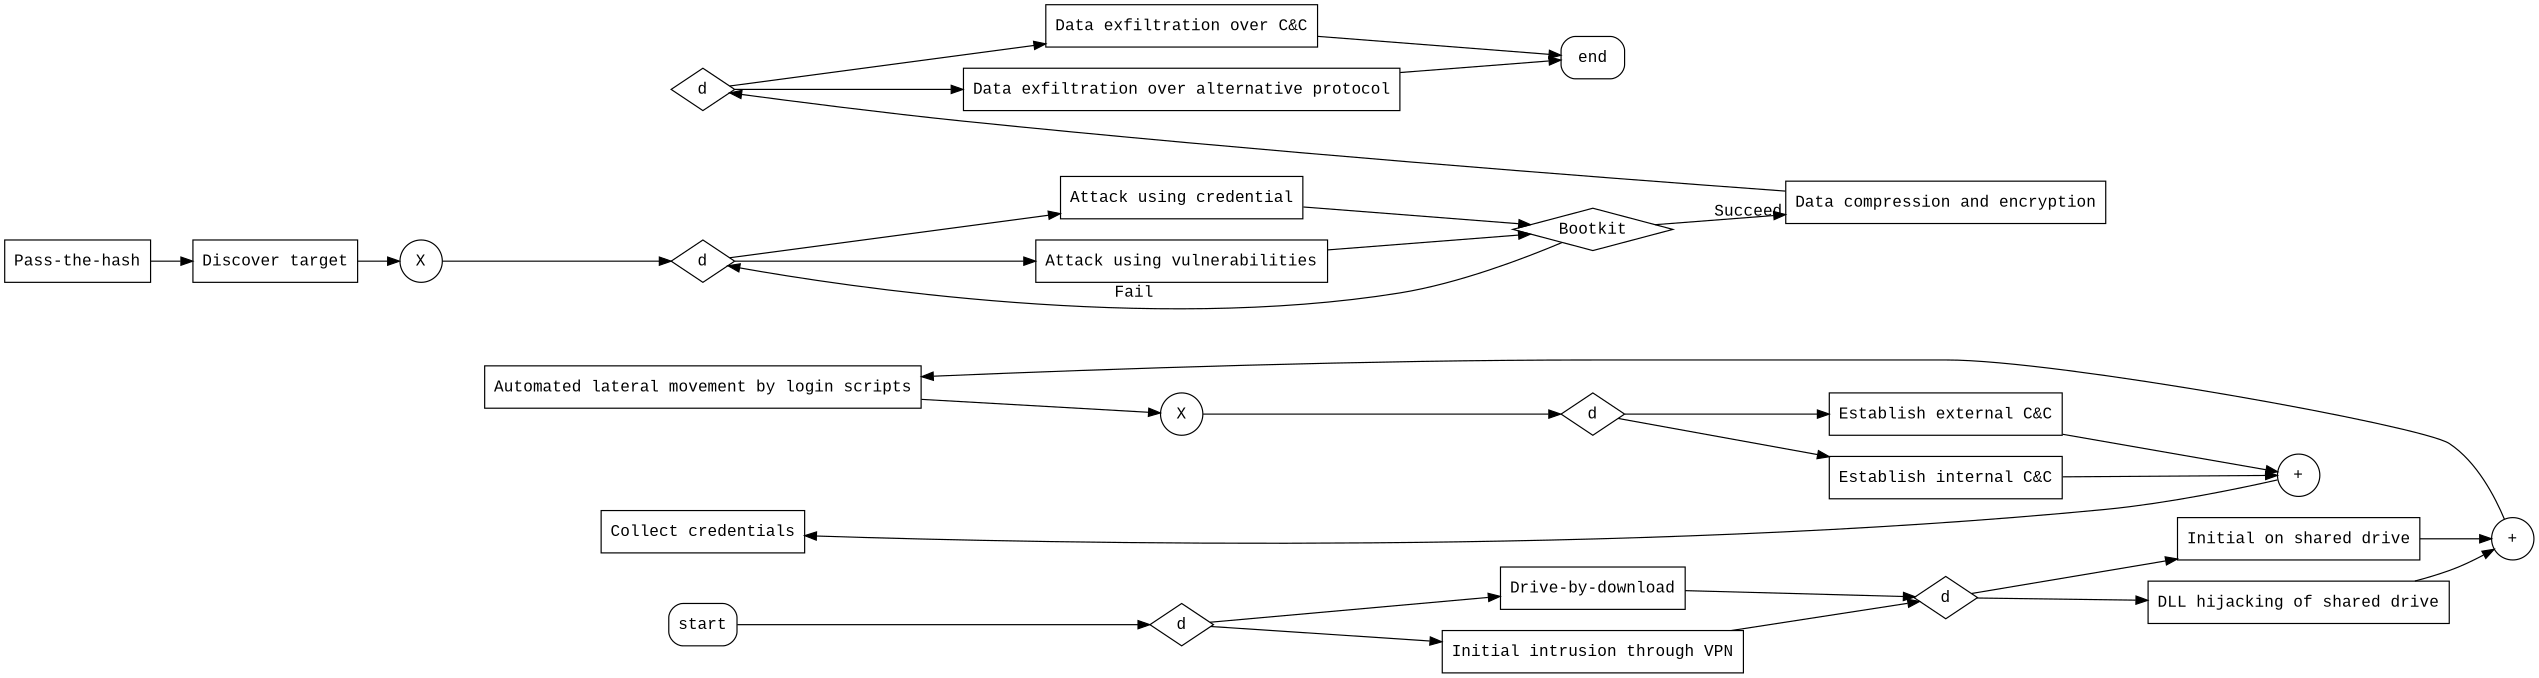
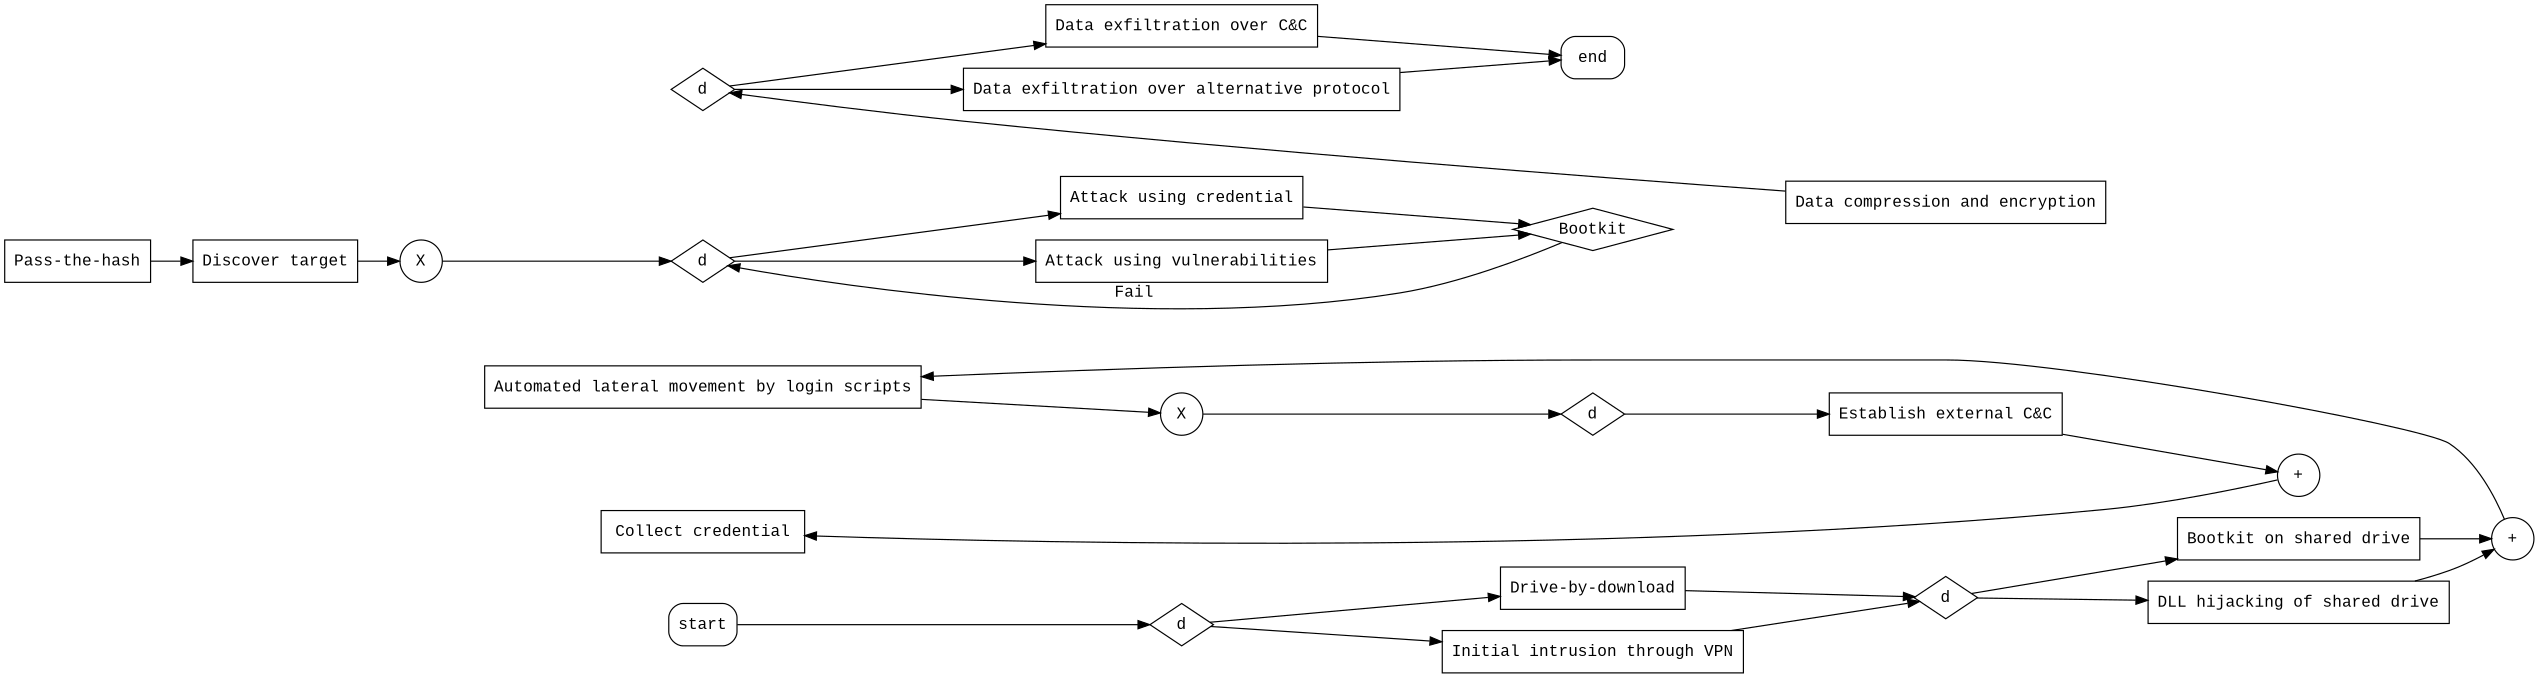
edge "Bootkit" -> "Data compression and encryption": removed, label "Succeed"
node "Establish internal C&C": removed
node "Collect credentials": label "Collect credentials" -> "Collect credential"
node "Initial on shared drive": label "Initial on shared drive" -> "Bootkit on shared drive"
